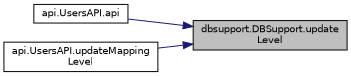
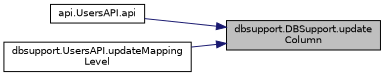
node "dbsupport.DBSupport.update Level": label "dbsupport.DBSupport.update Level" -> "dbsupport.DBSupport.update Column"
node "api.UsersAPI.updateMapping Level": label "api.UsersAPI.updateMapping Level" -> "dbsupport.UsersAPI.updateMapping Level"
